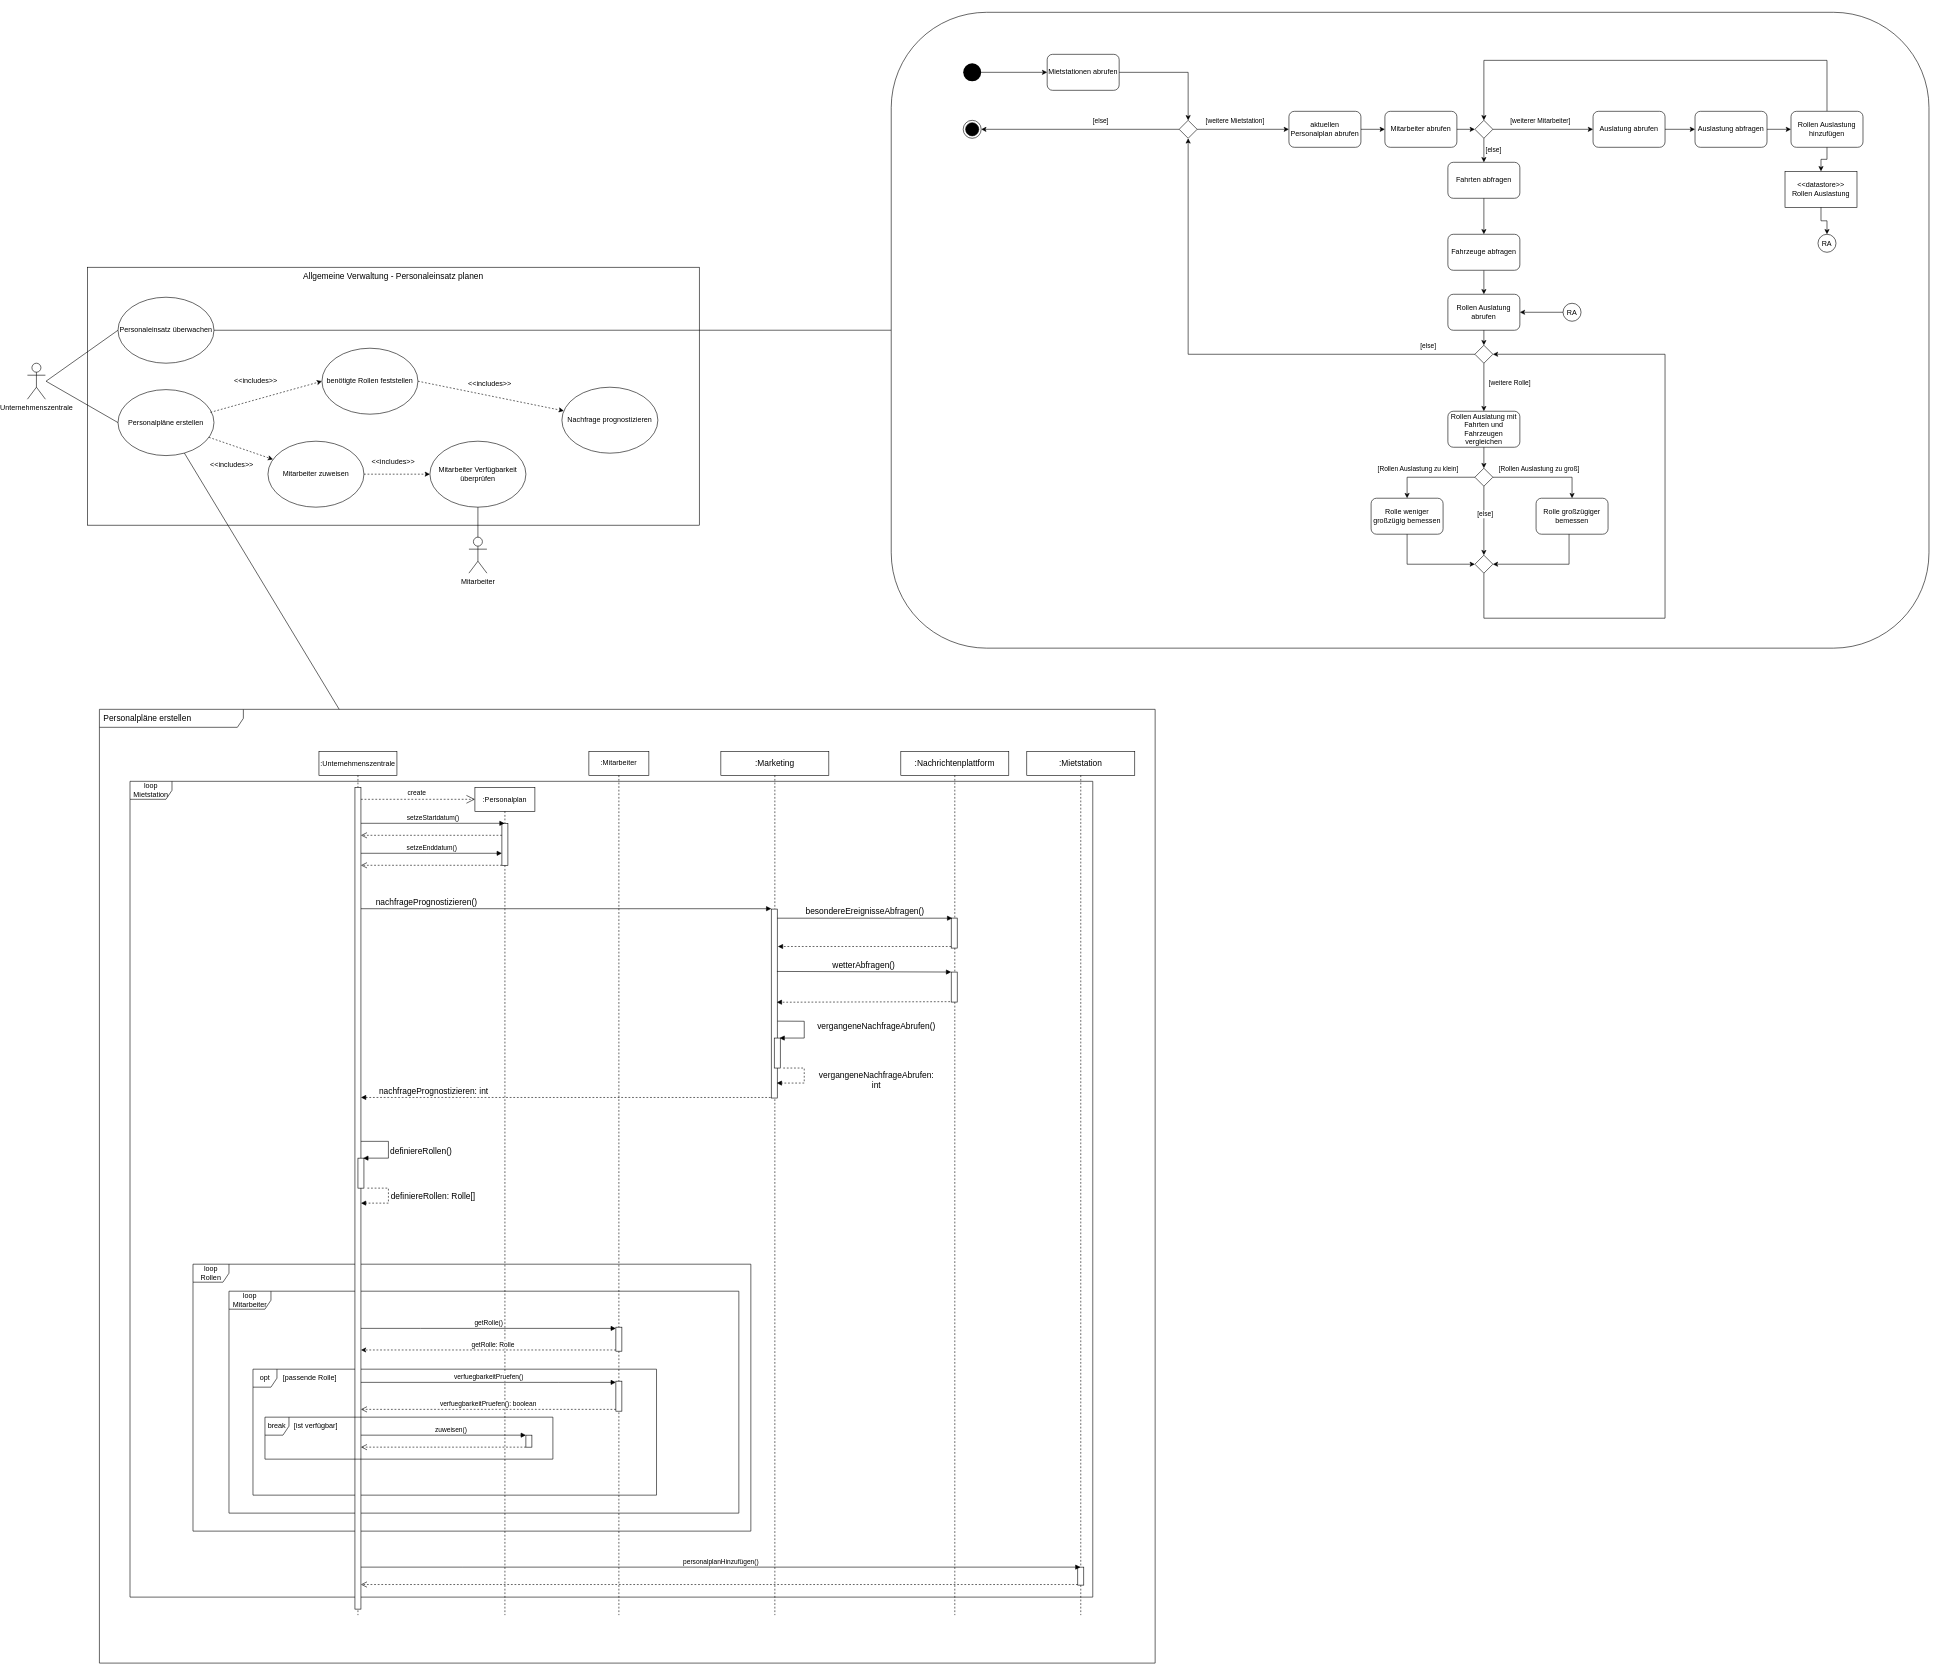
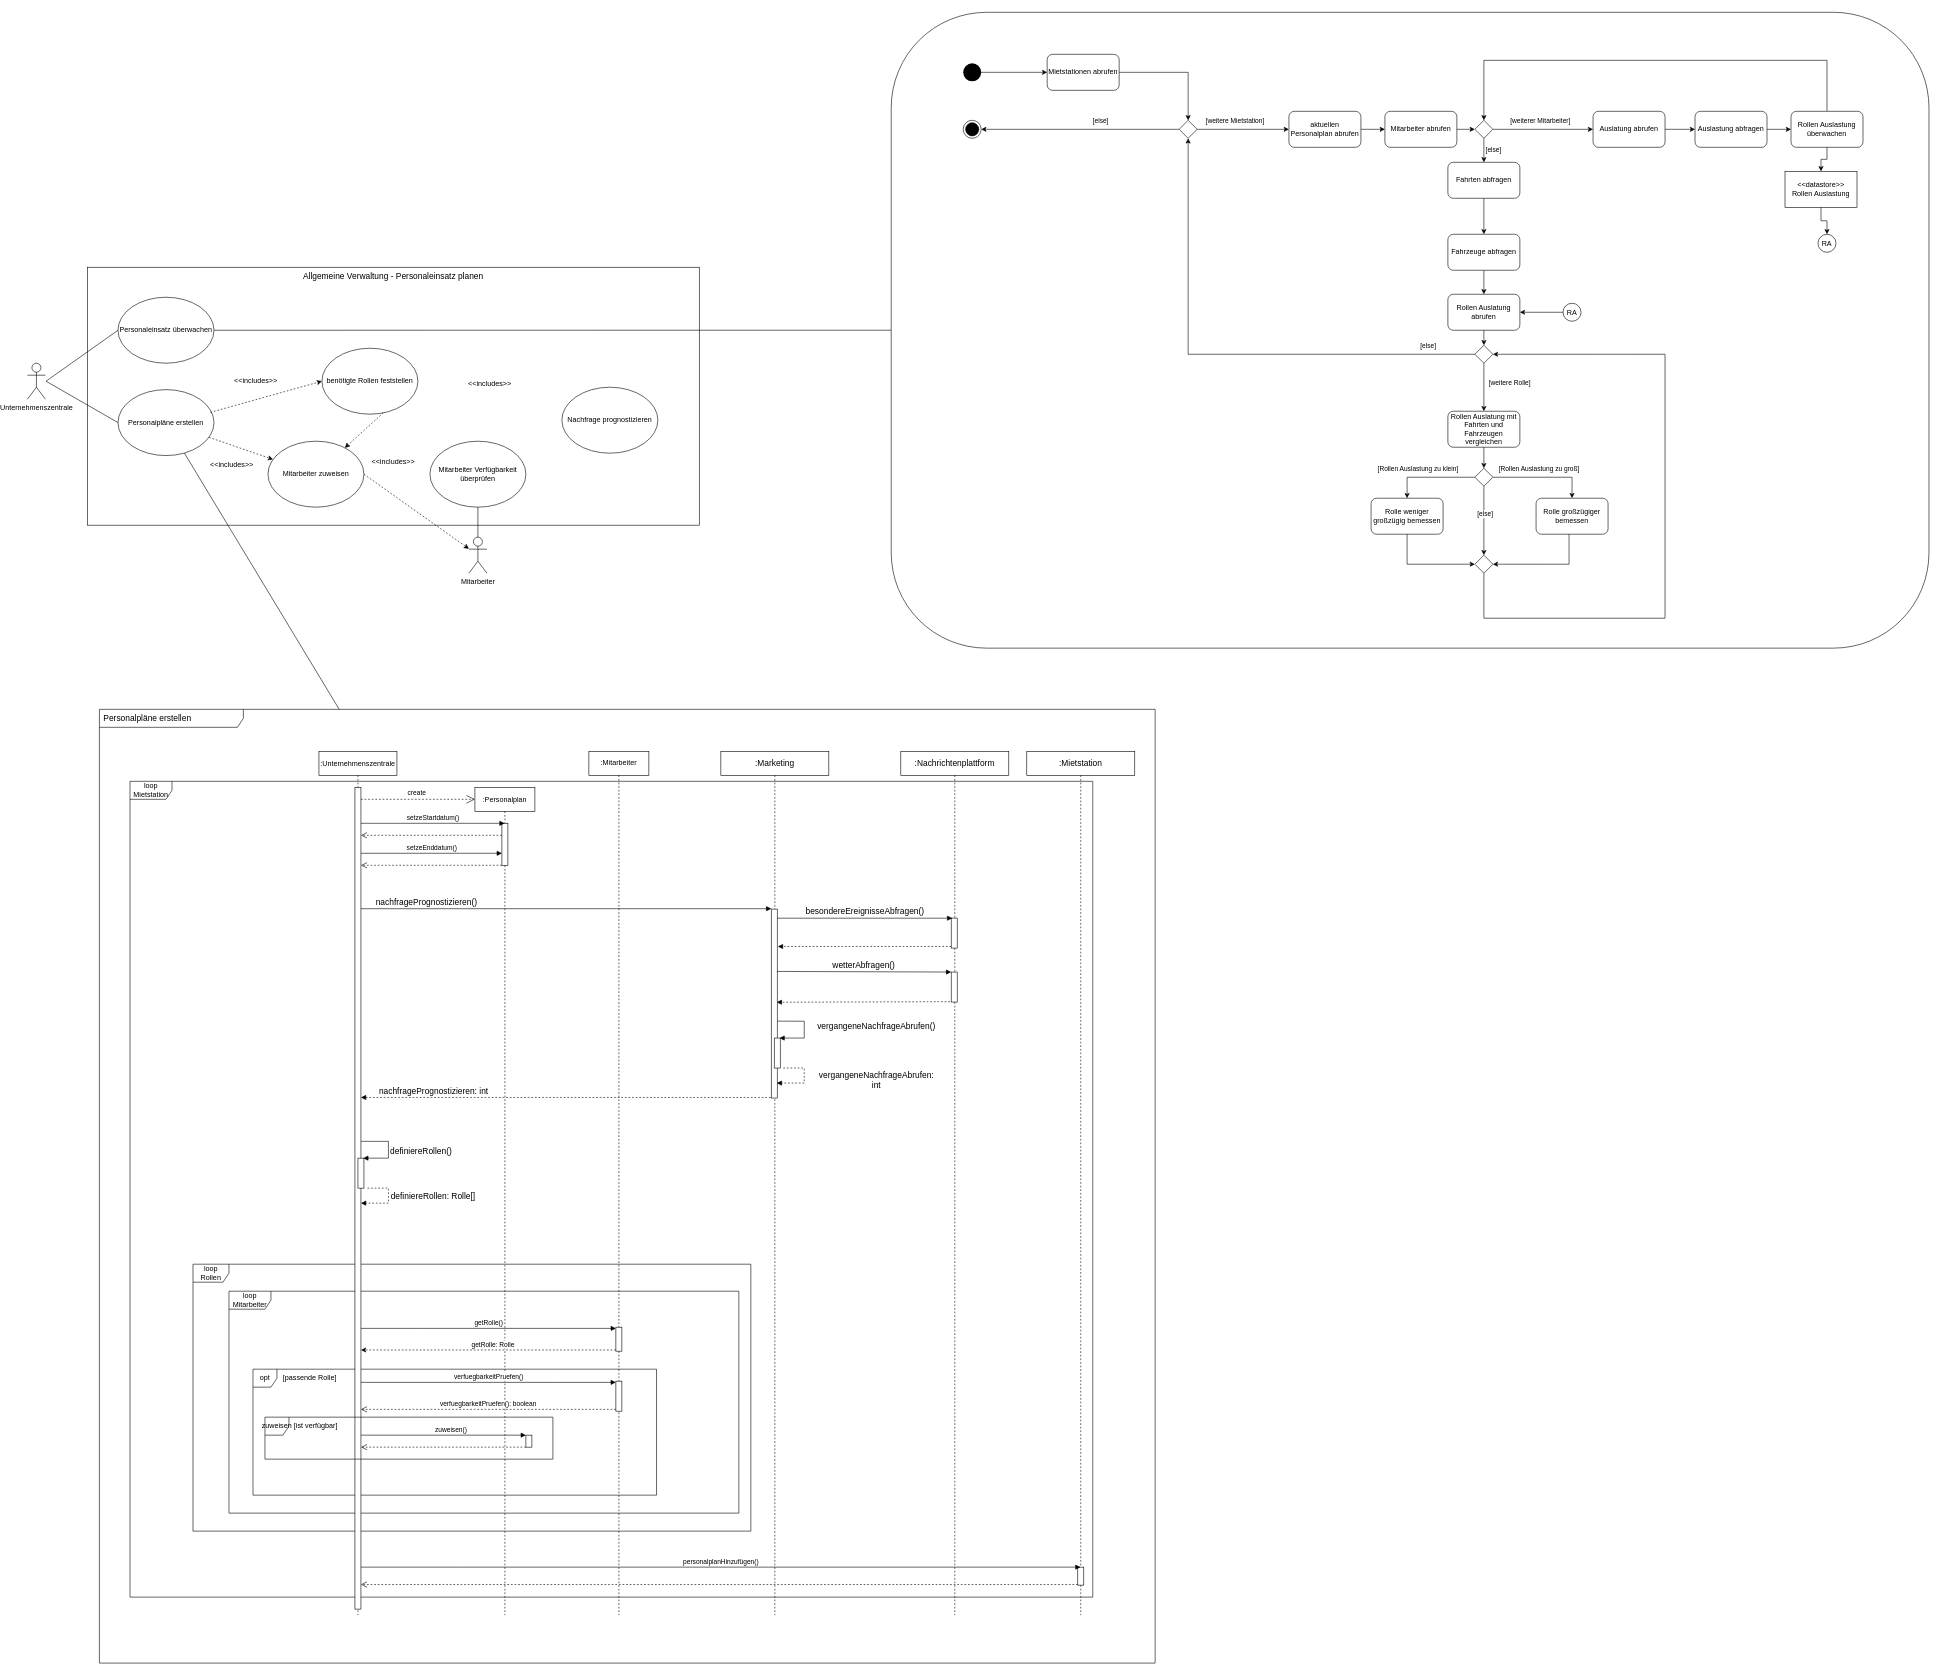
node "Rollen Auslastung hinzufügen": label "Rollen Auslastung hinzufügen" -> "Rollen Auslastung überwachen"
edge "benötigte Rollen feststellen" -> "Nachfrage prognostizieren": now "benötigte Rollen feststellen" -> "Mitarbeiter zuweisen"
edge "Mitarbeiter zuweisen" -> "Mitarbeiter Verfügbarkeit überprüfen": now "Mitarbeiter zuweisen" -> "Mitarbeiter"
node "break": label "break" -> "zuweisen"
